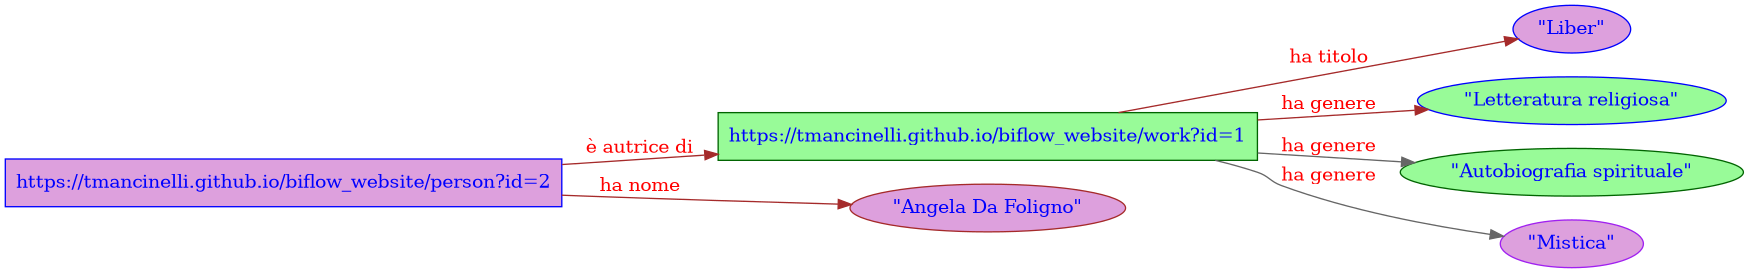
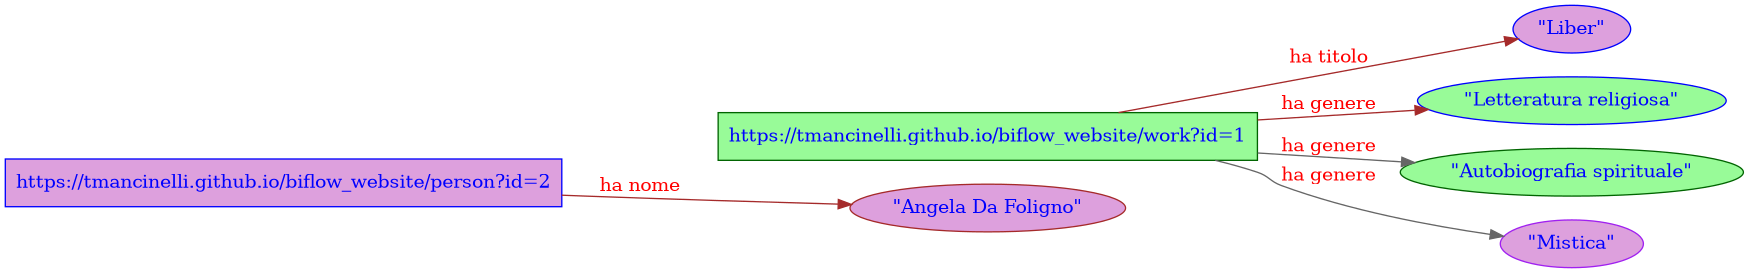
edge "https://tmancinelli.github.io/biflow_website/person?id=2" -> "https://tmancinelli.github.io/biflow_website/work?id=1": removed, label "è autrice di"
